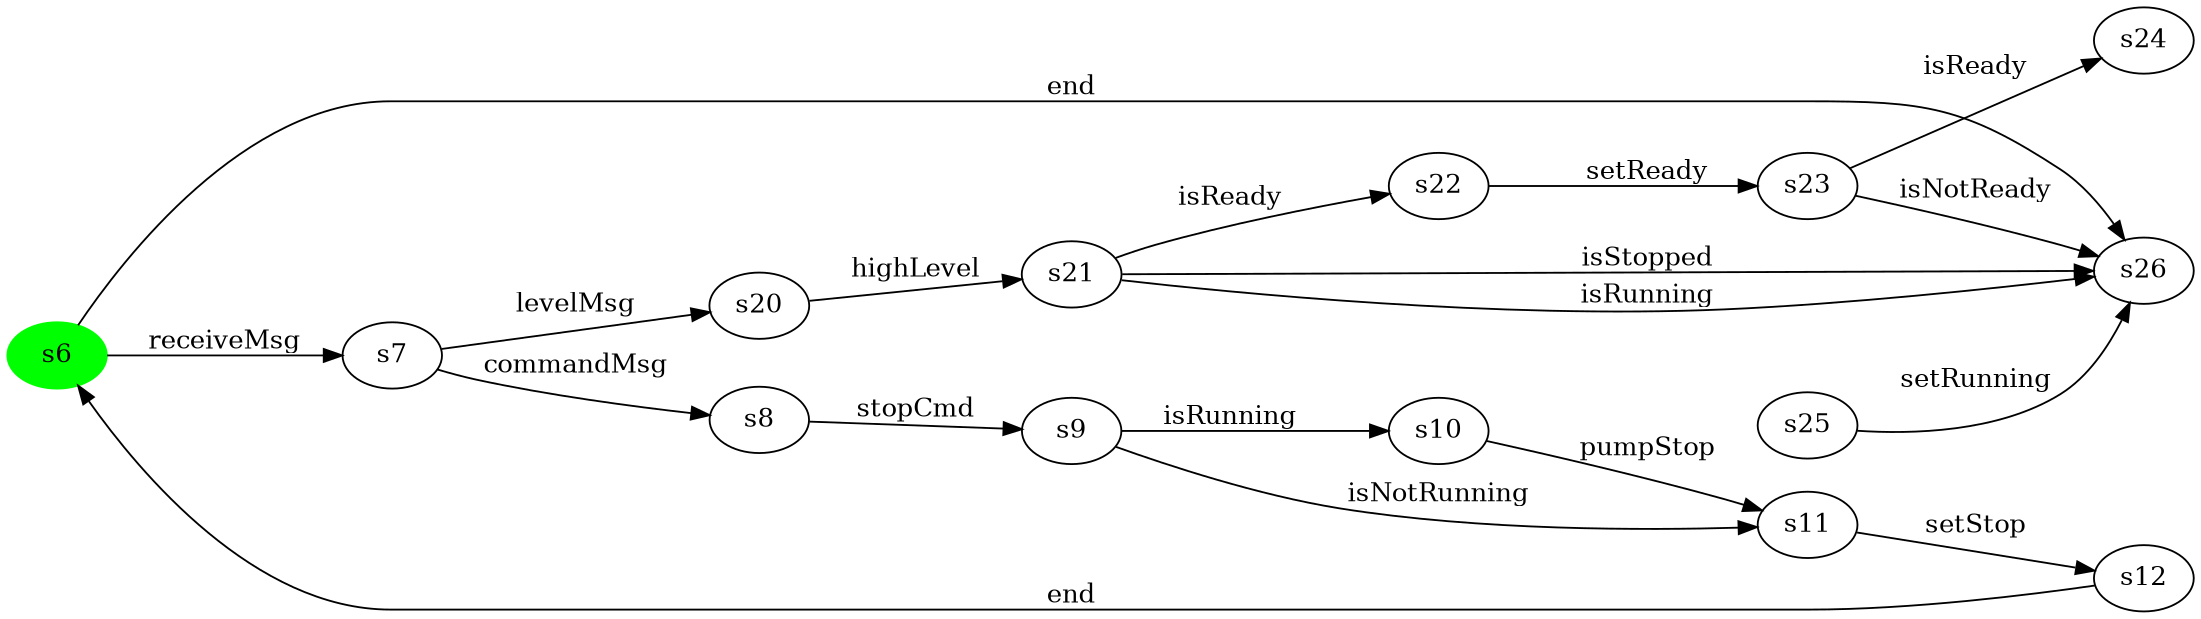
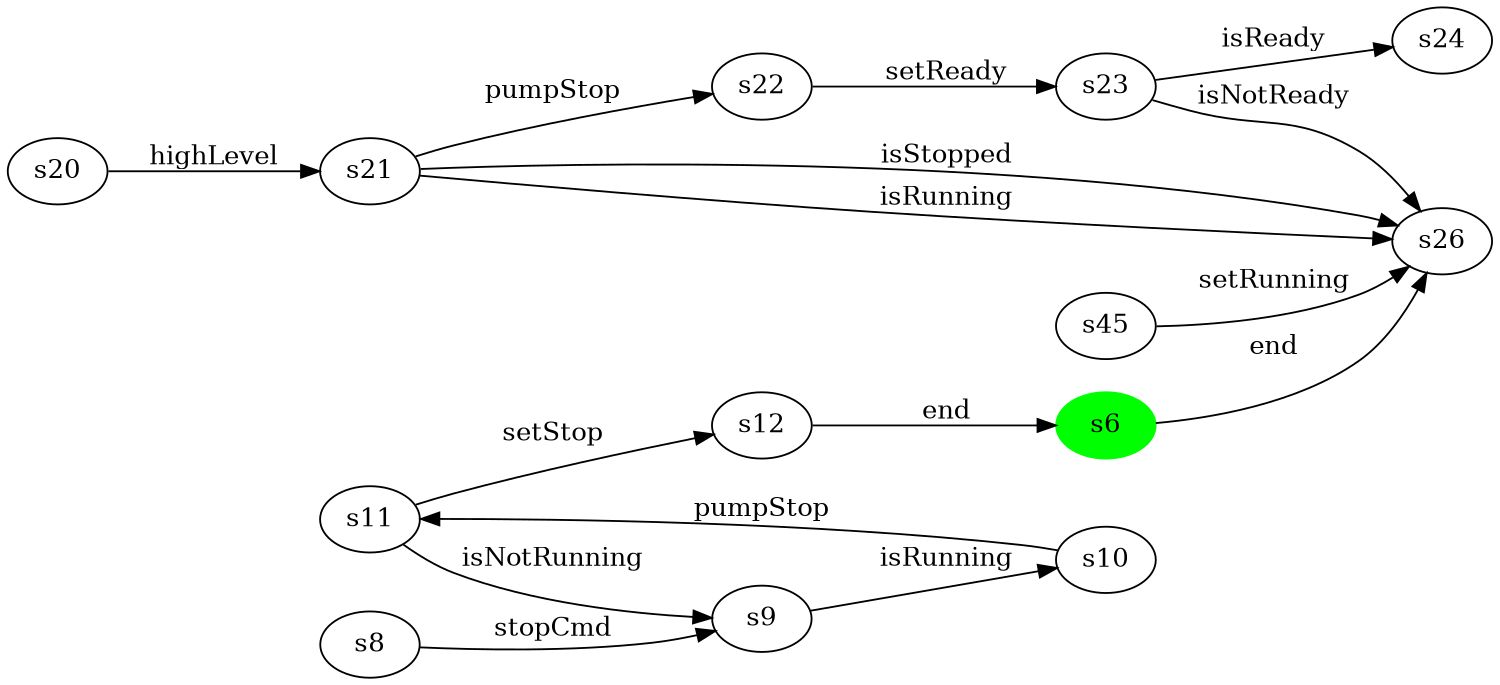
edge "s21" -> "s22": label " isReady " -> " pumpStop "
node "s7": removed
node "s25": label "s25" -> "s45"
edge "s9" -> "s11": reversed
